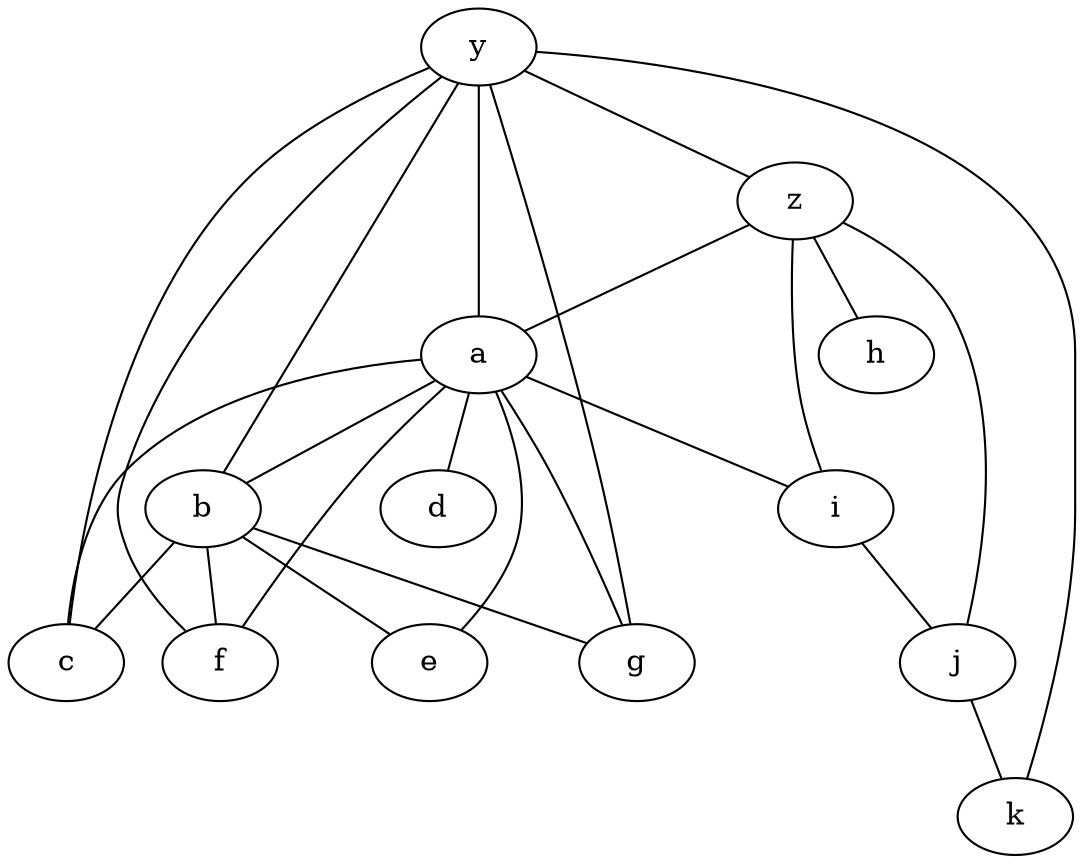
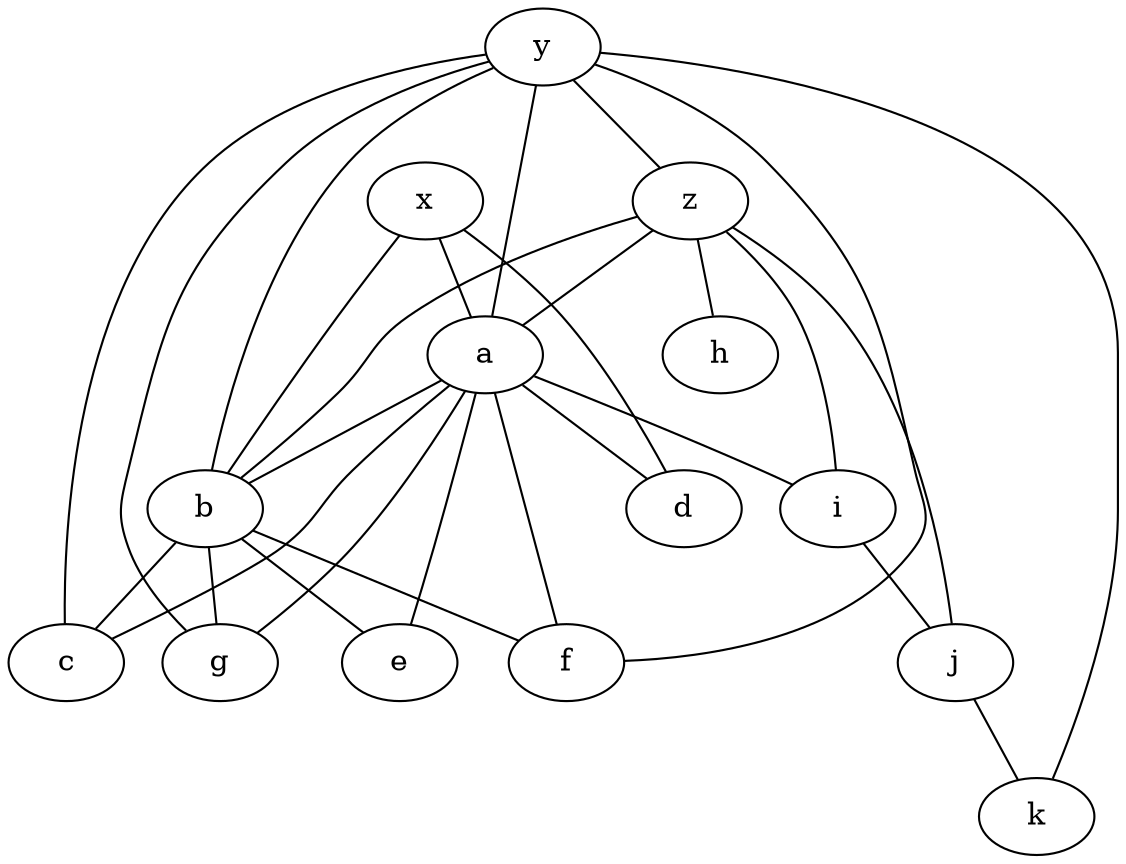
node "x": added
edge "z" -- "b": added
